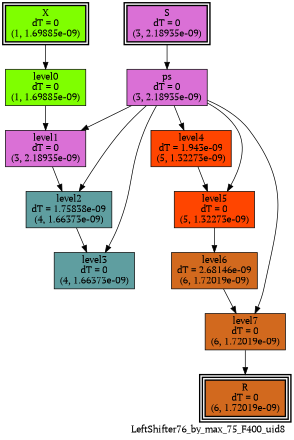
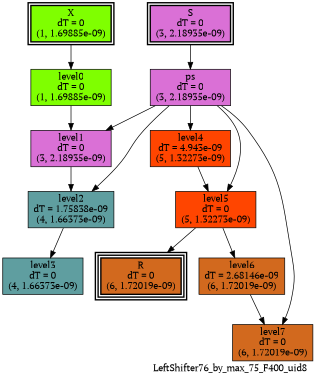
node "level4 dT = 1.943e-09 (5, 1.32273e-09)": label "level4 dT = 1.943e-09 (5, 1.32273e-09)" -> "level4 dT = 4.943e-09 (5, 1.32273e-09)"
edge "ps dT = 0 (3, 2.18935e-09)" -> "level3 dT = 0 (4, 1.66373e-09)": removed
edge "level7 dT = 0 (6, 1.72019e-09)" -> "R dT = 0 (6, 1.72019e-09)": now "level5 dT = 0 (5, 1.32273e-09)" -> "R dT = 0 (6, 1.72019e-09)"
